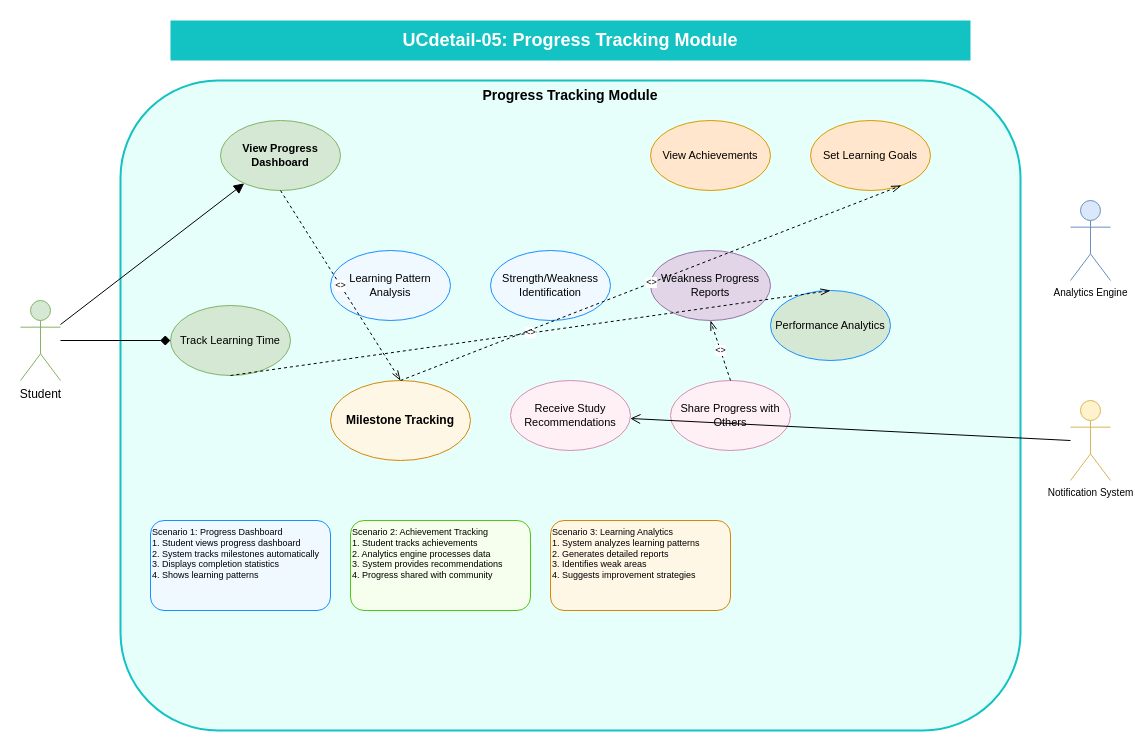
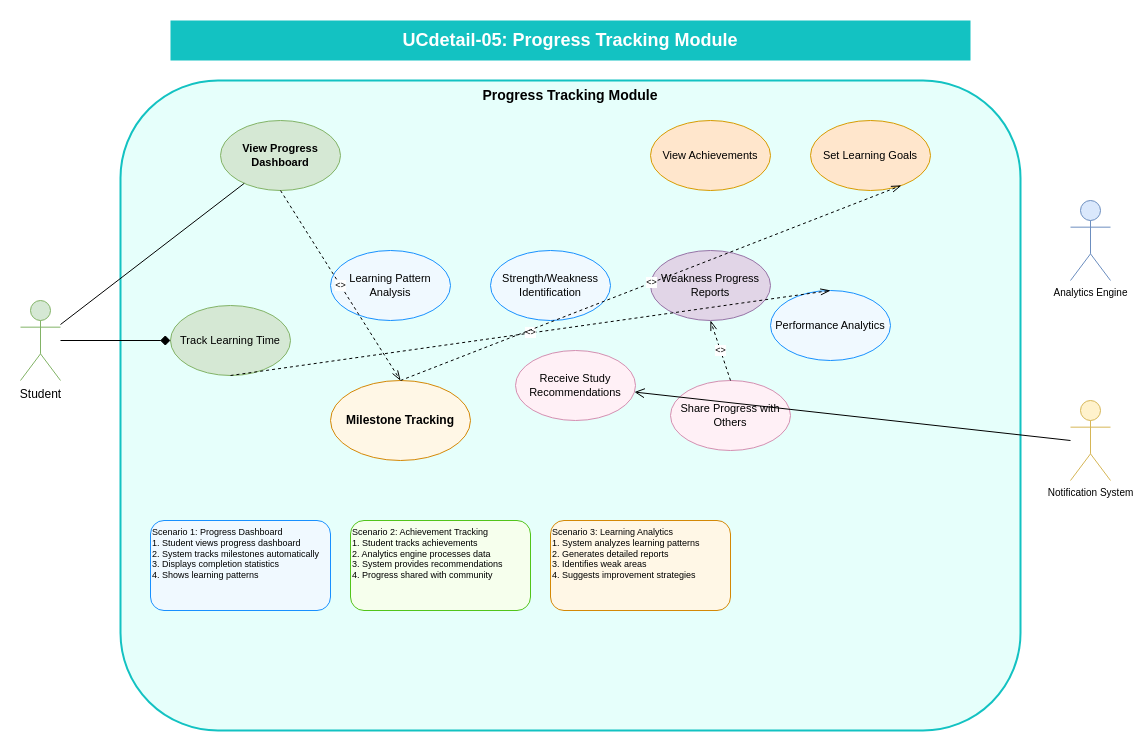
edge "Student" -> "View Progress Dashboard": arrowhead block -> none
node "Performance Analytics": fillcolor #d5e8d4 -> #f0f9ff
node "Receive Study Recommendations": moved (571, 416) -> (576, 386)
